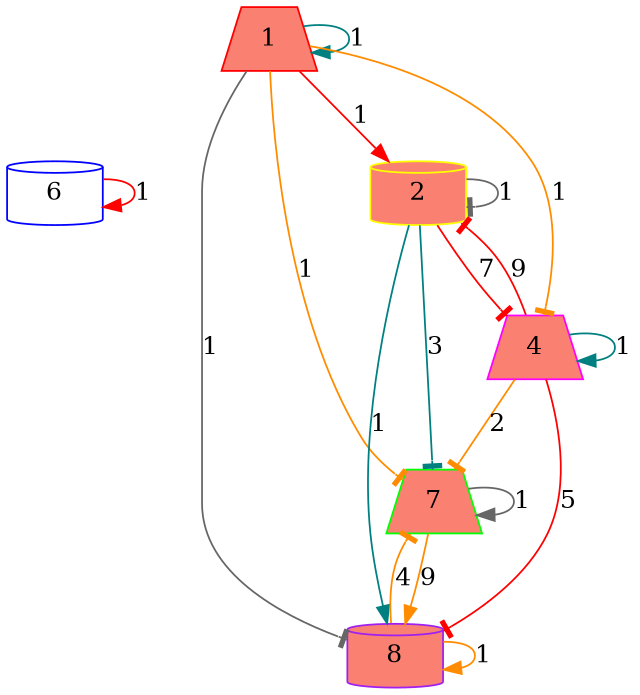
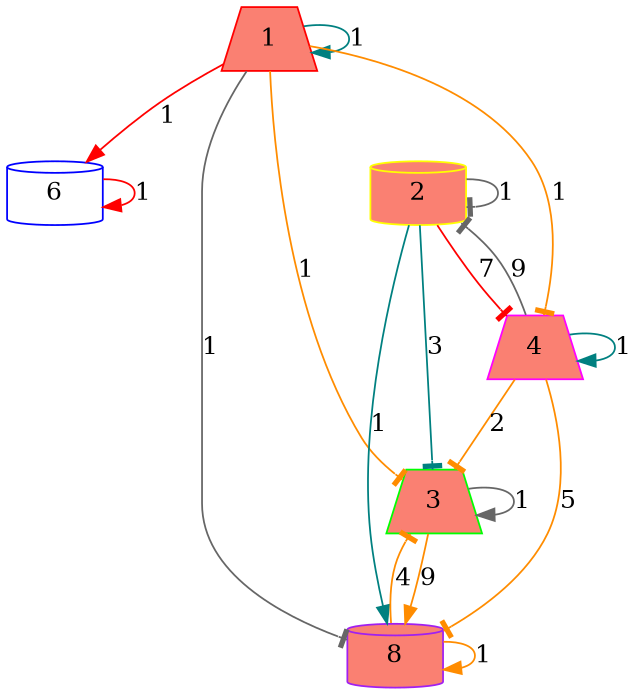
edge "1" -> "2": now "1" -> "6"
edge "4" -> "2": color red -> gray40
node "7": label "7" -> "3"
edge "4" -> "8": color red -> darkorange
